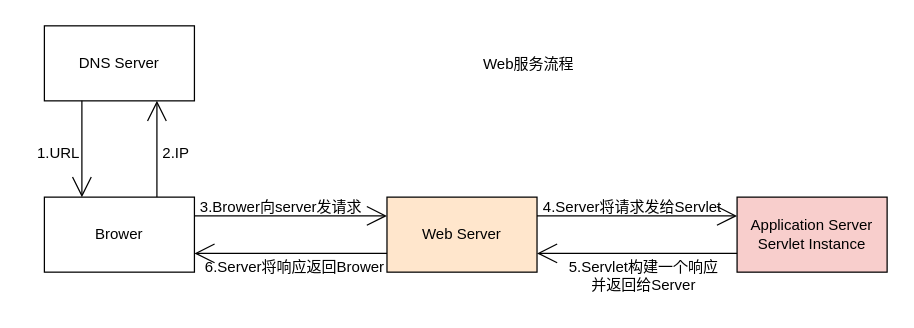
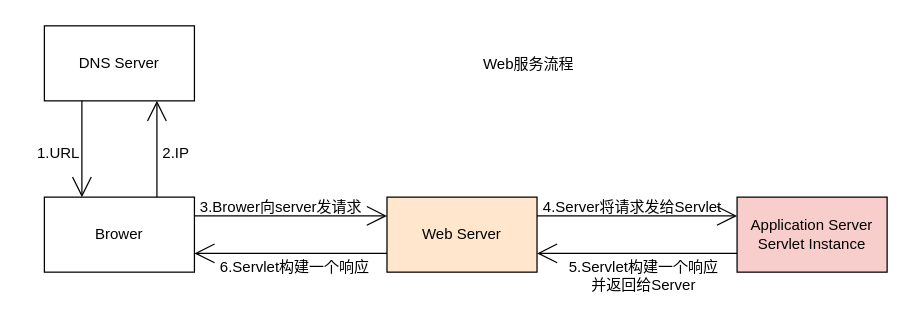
node "6.Server将响应返回Brower": label "6.Server将响应返回Brower" -> "6.Servlet构建一个响应"
